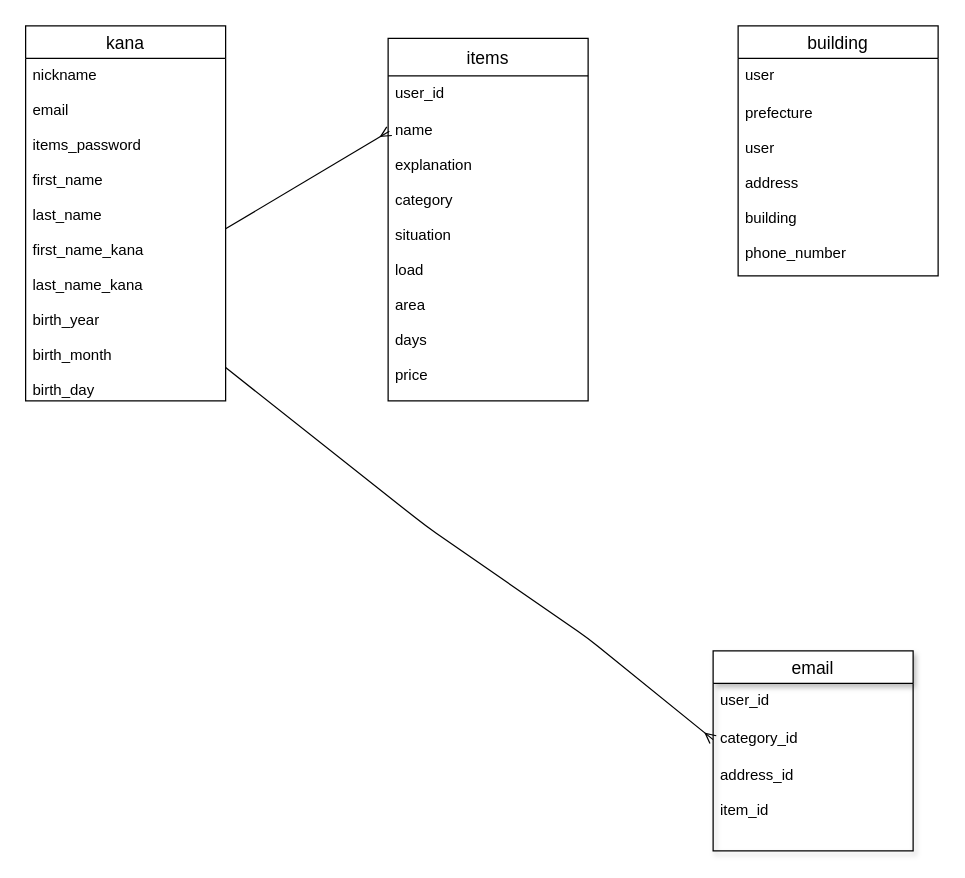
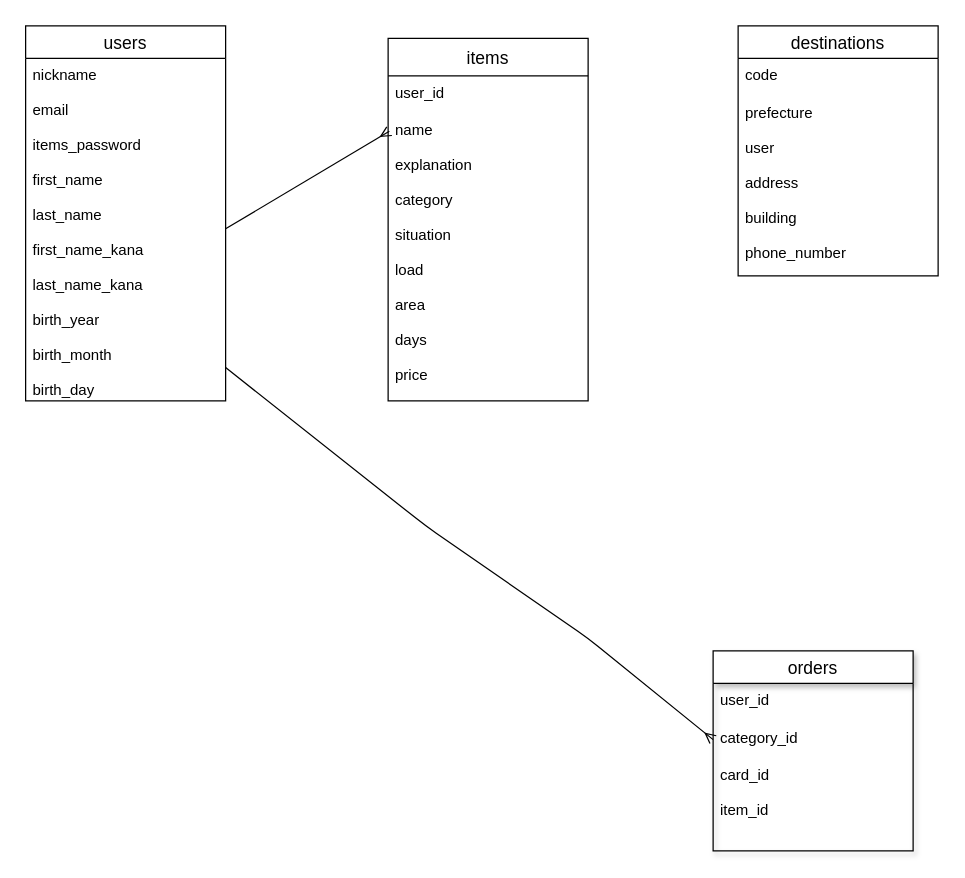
node "kana": label "kana" -> "users"
node "building": label "building" -> "destinations"
node "user": label "user" -> "code"
node "email": label "email" -> "orders"
node "address_id item_id": label "address_id item_id" -> "card_id item_id"
